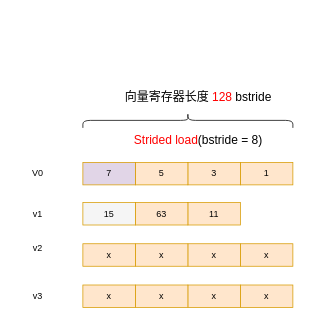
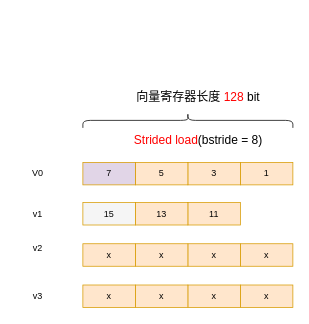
node "向量寄存器长度 128 bstride": label "向量寄存器长度 128 bstride" -> "向量寄存器长度 128 bit"
node "63": label "63" -> "13"
